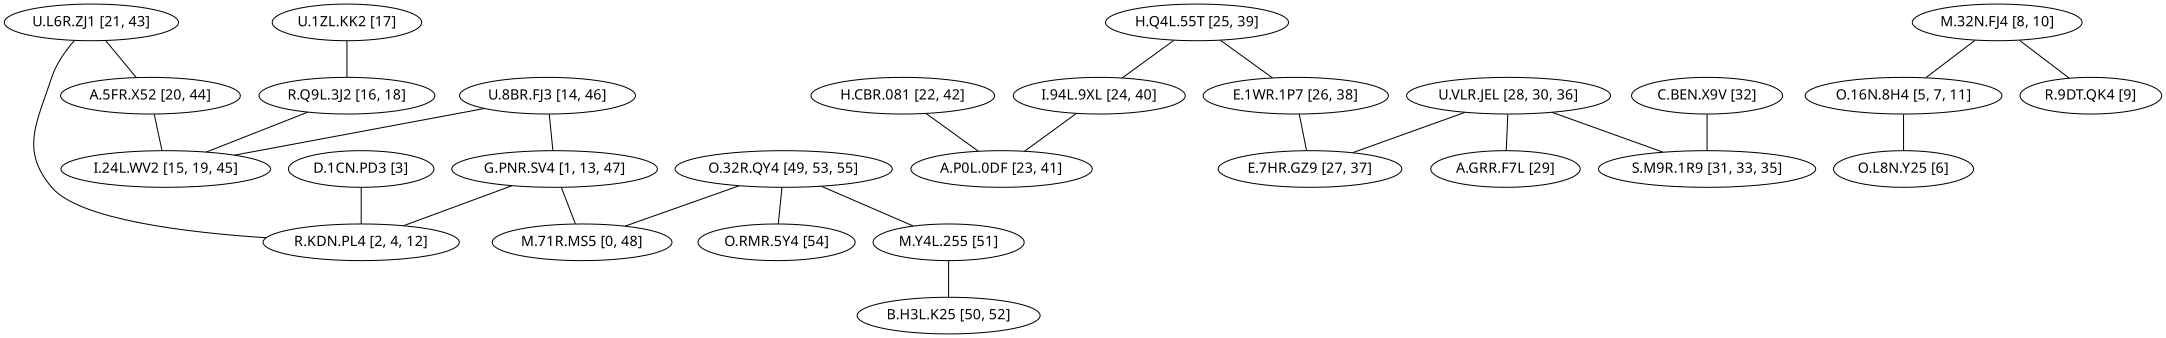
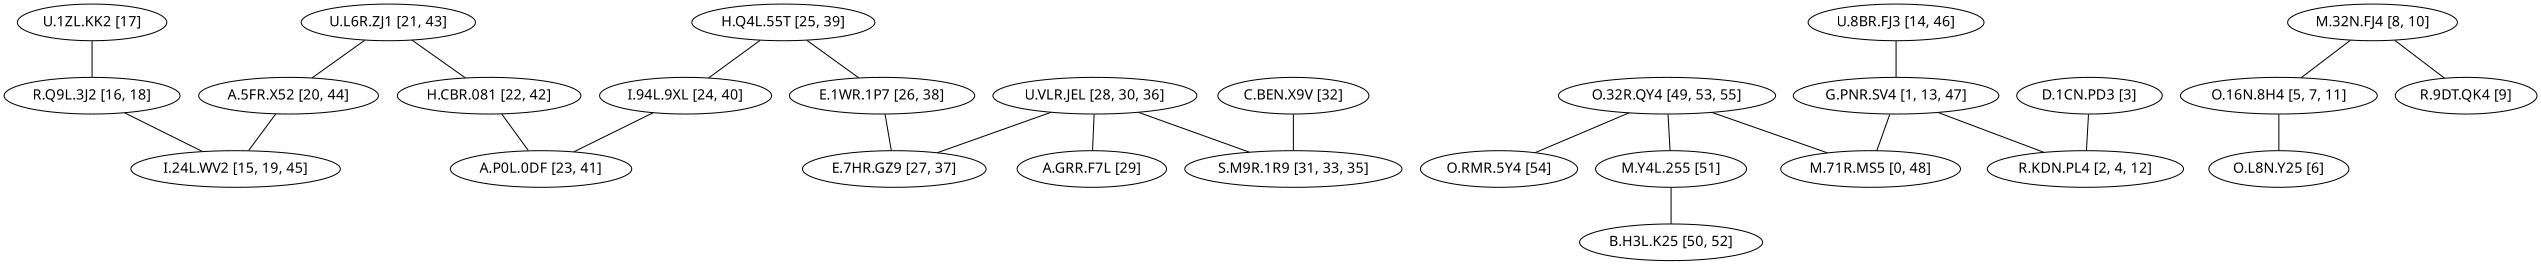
edge "U.8BR.FJ3 [14, 46]" -- "I.24L.WV2 [15, 19, 45]": removed
edge "U.L6R.ZJ1 [21, 43]" -- "R.KDN.PL4 [2, 4, 12]": now "U.L6R.ZJ1 [21, 43]" -- "H.CBR.081 [22, 42]"
